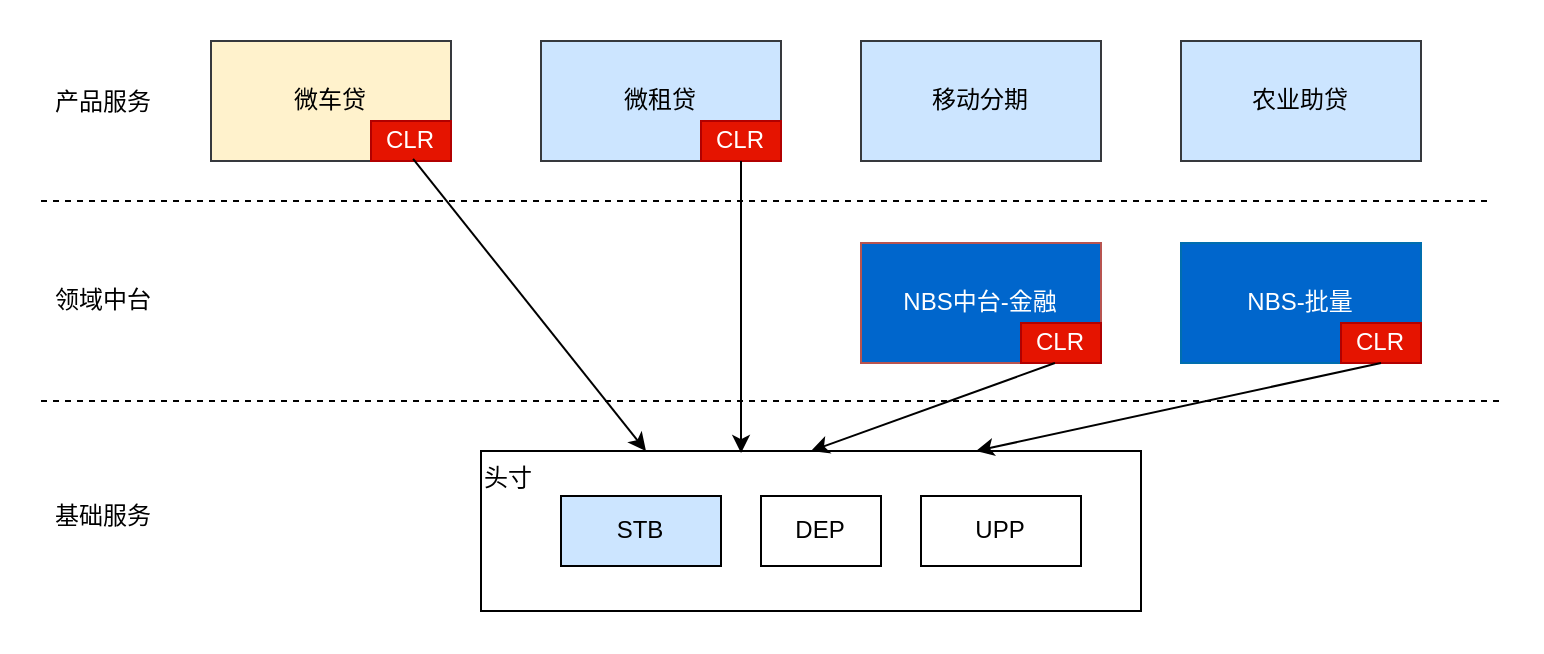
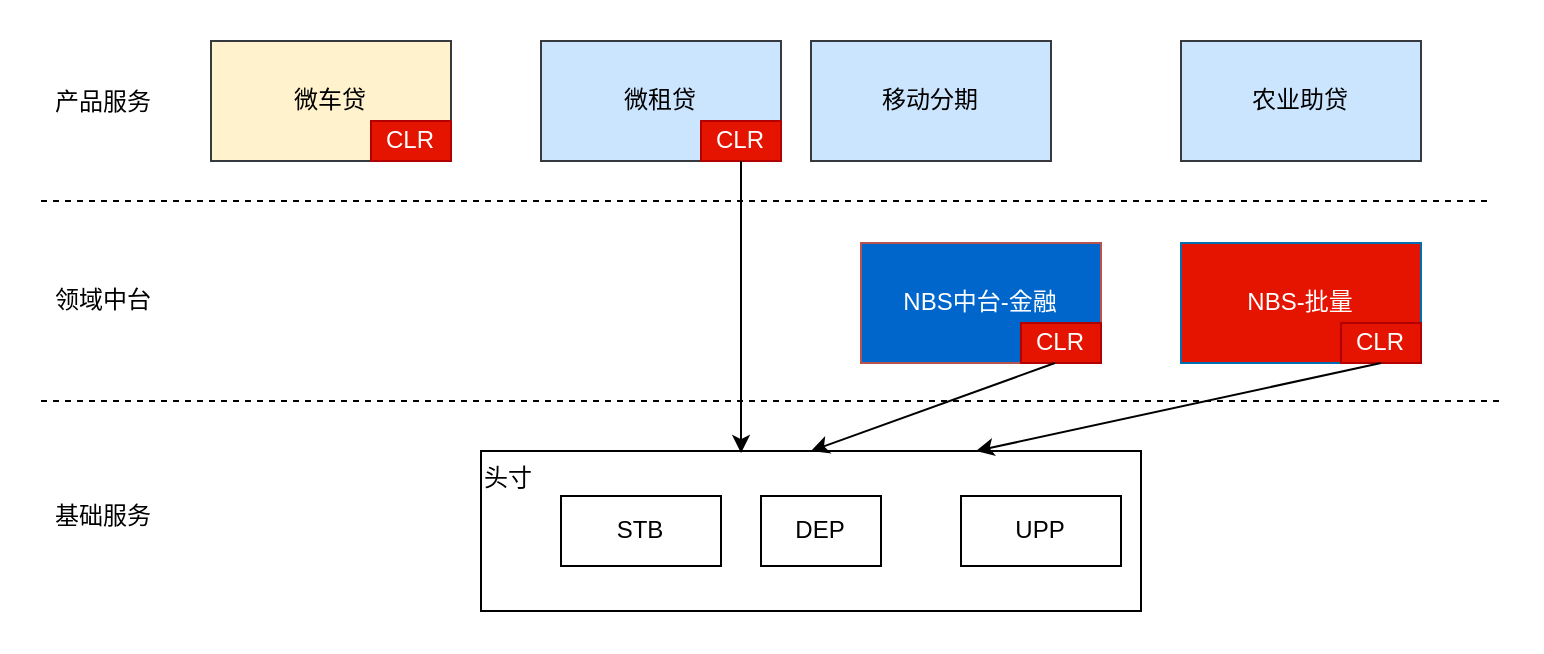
node "移动分期": moved (981, 101) -> (931, 101)
edge "微车贷" -> "头寸": removed
node "NBS-批量": fillcolor #0066cc -> #e51400
node "STB": fillcolor #cce5ff -> #ffffff
node "UPP": moved (1001, 531) -> (1041, 531)
